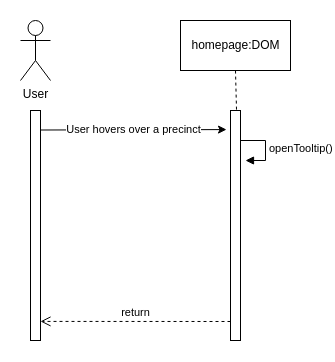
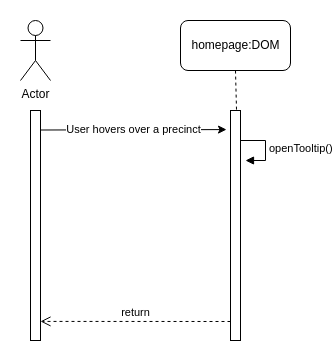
node "homepage:DOM": shape rectangle -> rounded rectangle
node "User": label "User" -> "Actor"
